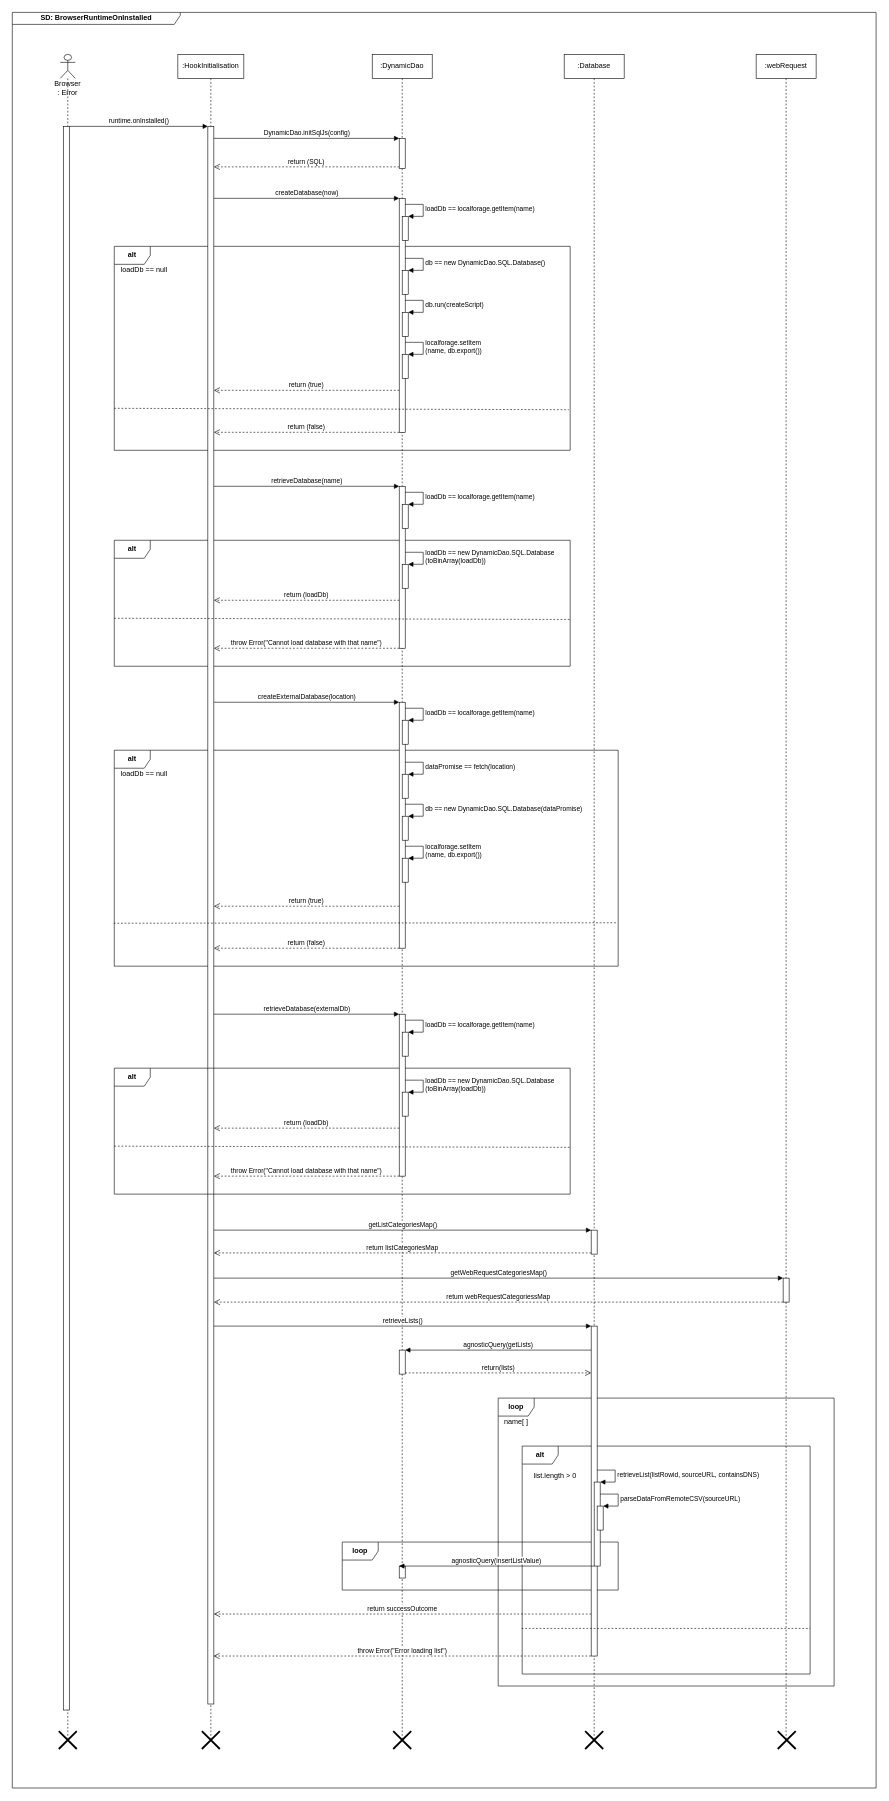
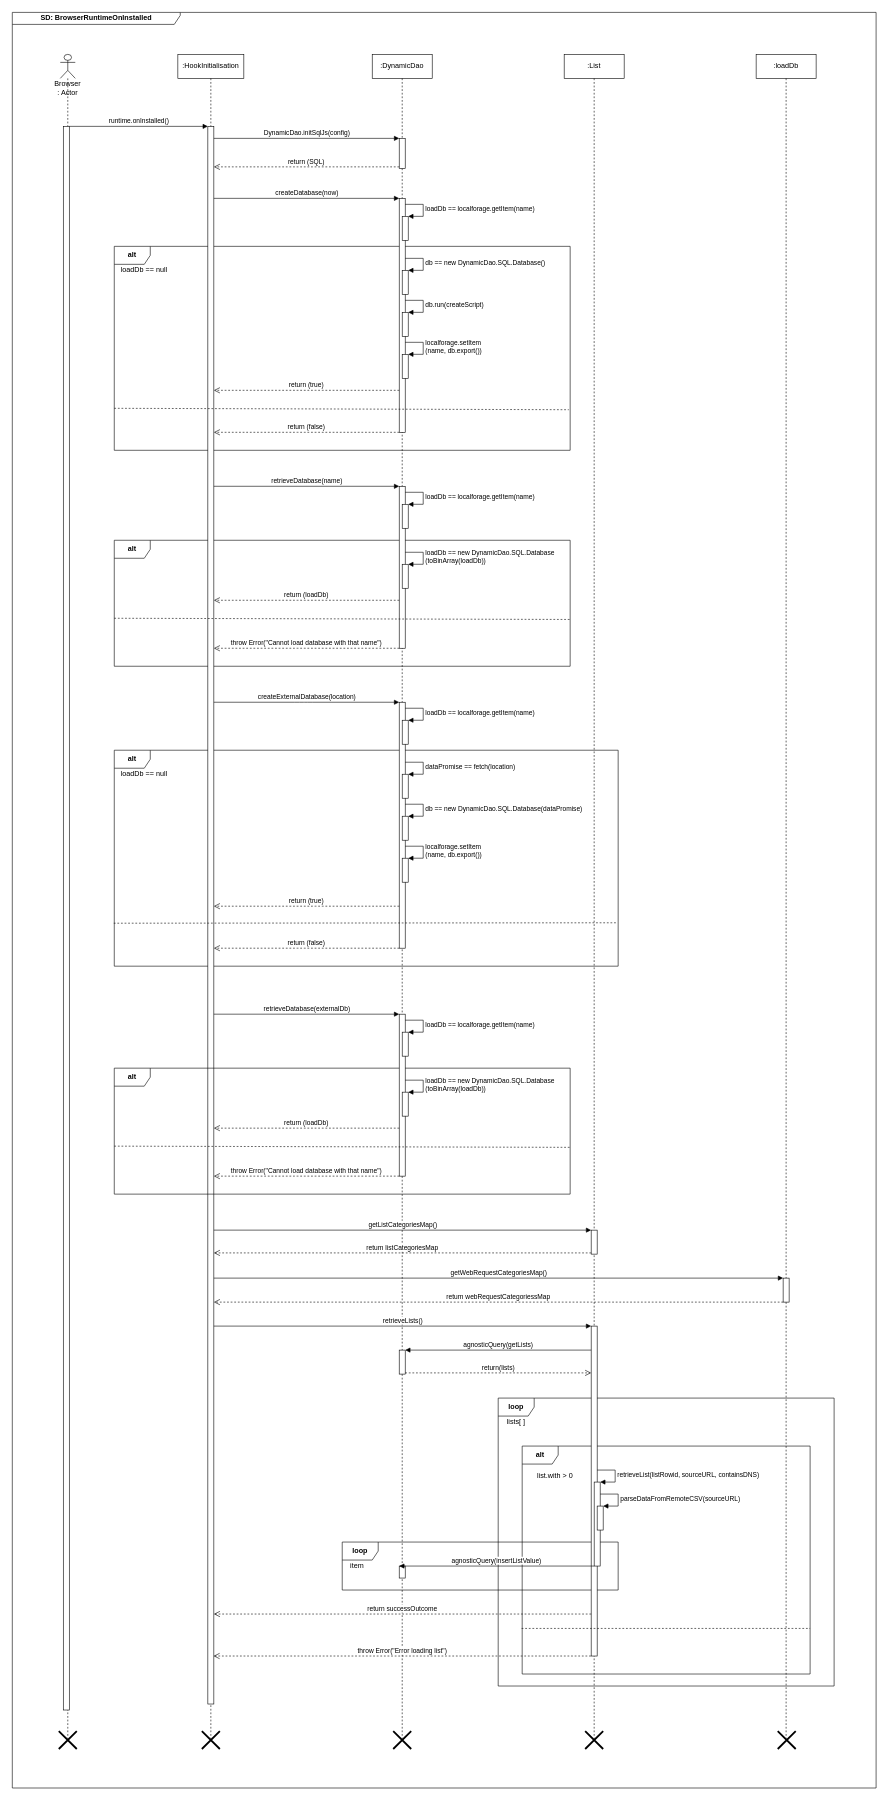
node ":Database": label ":Database" -> ":List"
node ":webRequest": label ":webRequest" -> ":loadDb"
node "Browser : Error": label "Browser : Error" -> "Browser : Actor"
node "name[ ]": label "name[ ]" -> "lists[ ]"
node "list.length > 0": label "list.length > 0" -> "list.with > 0"
node "item": added
